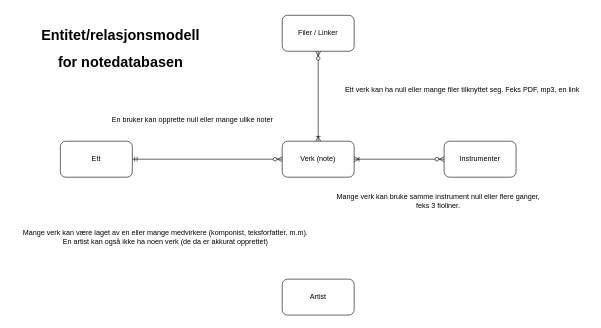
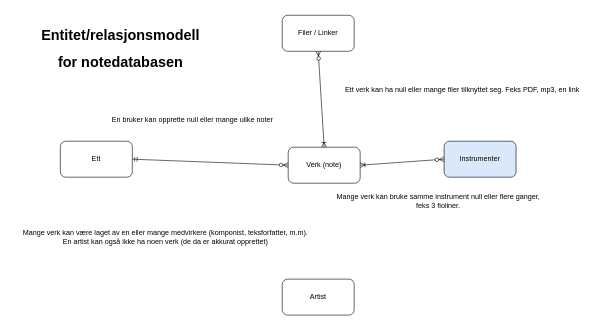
node "Verk (note)": moved (318, 159) -> (324, 165)
node "Instrumenter": fillcolor #ffffff -> #dae8fc
